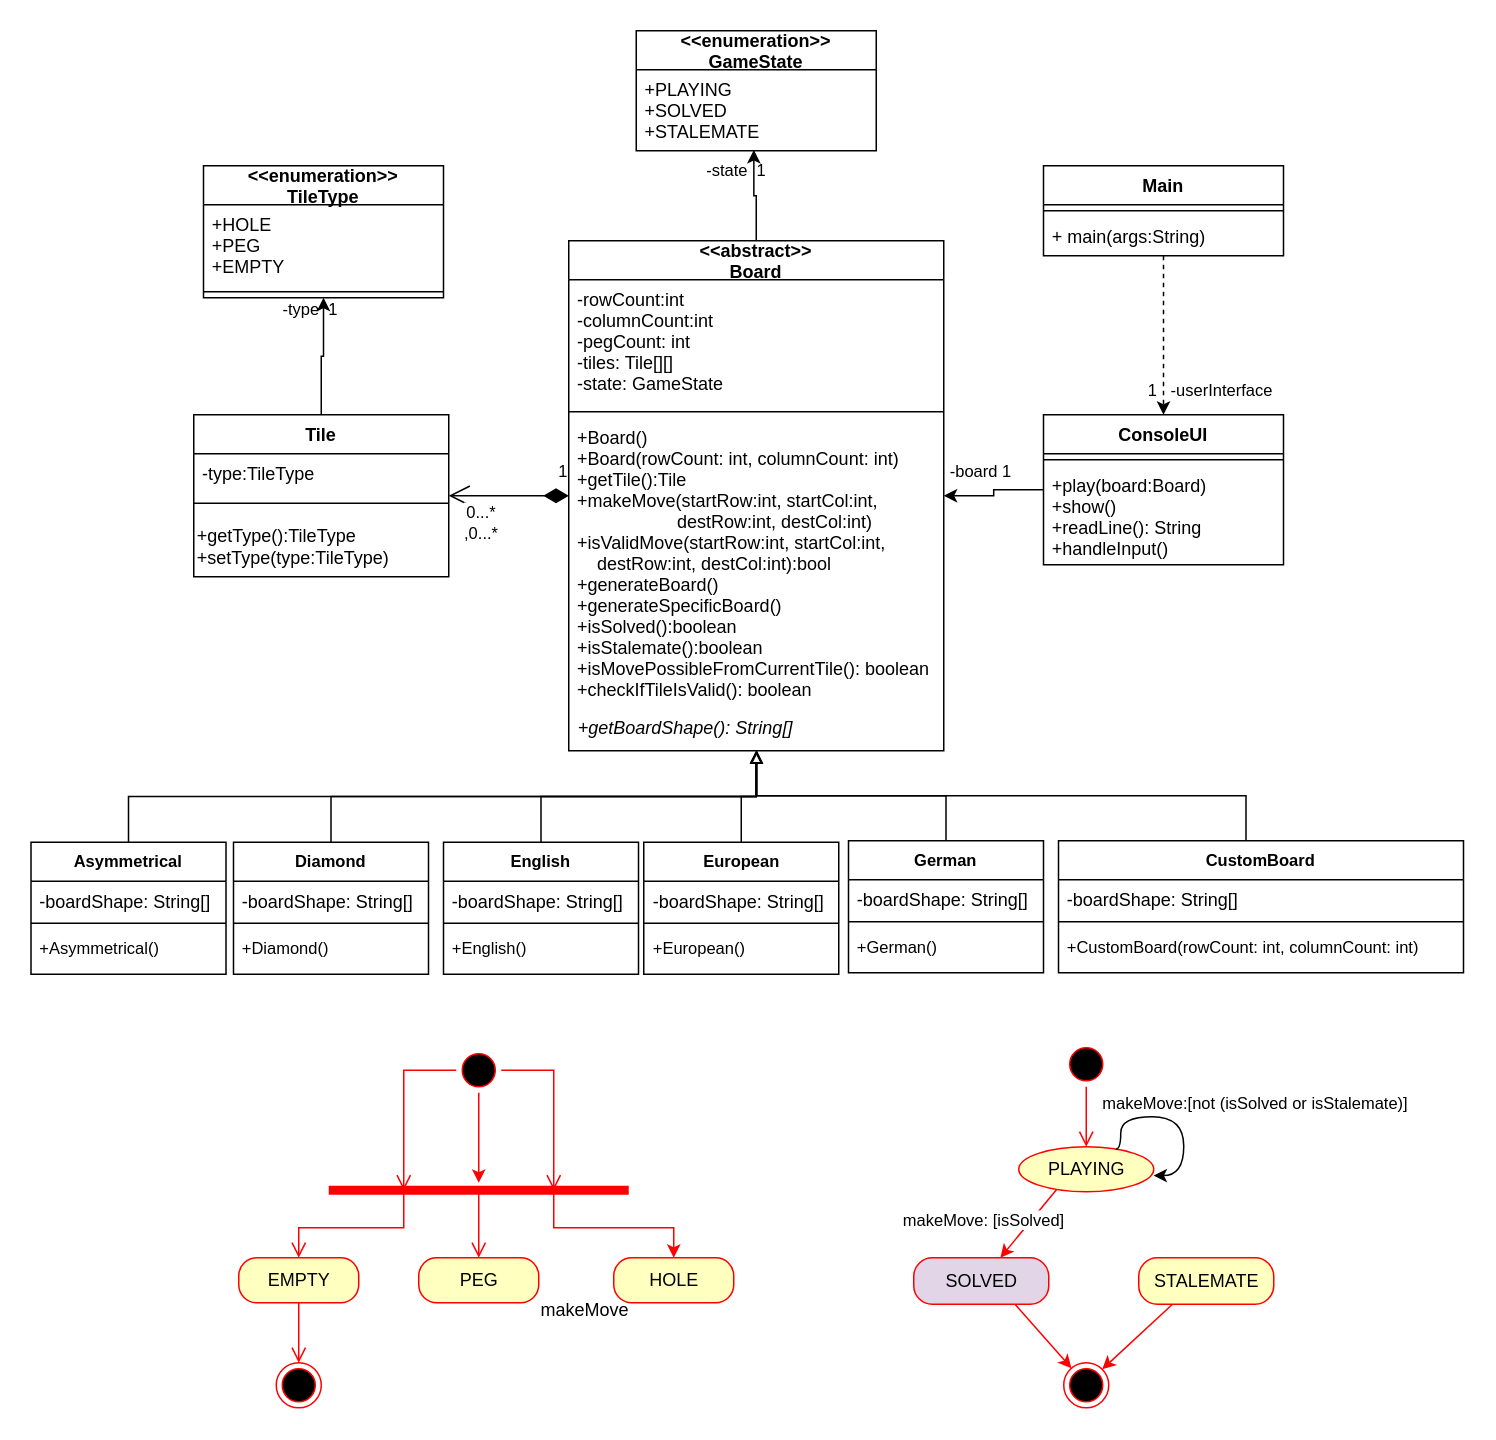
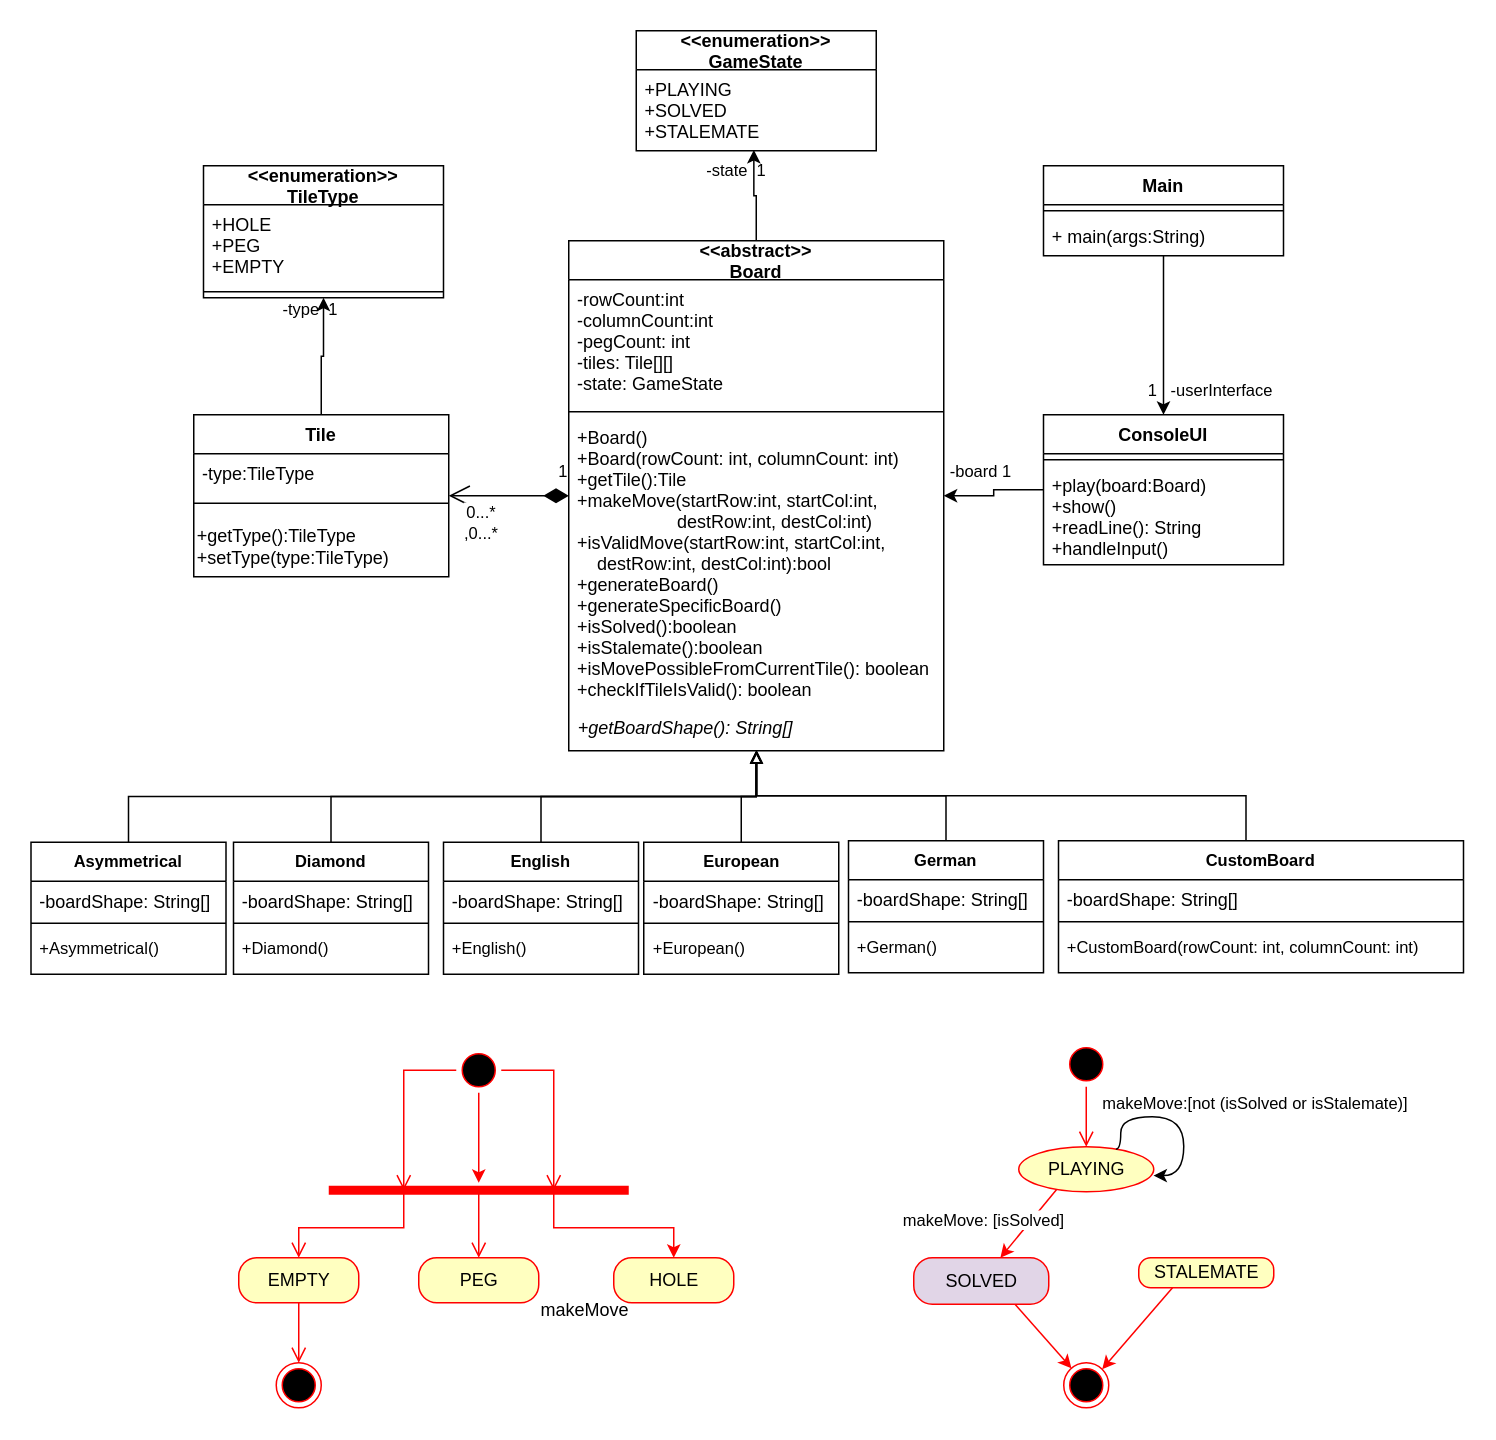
edge "Main" -> "ConsoleUI": style dashed -> solid
node "STALEMATE": size 135x47 -> 135x30
